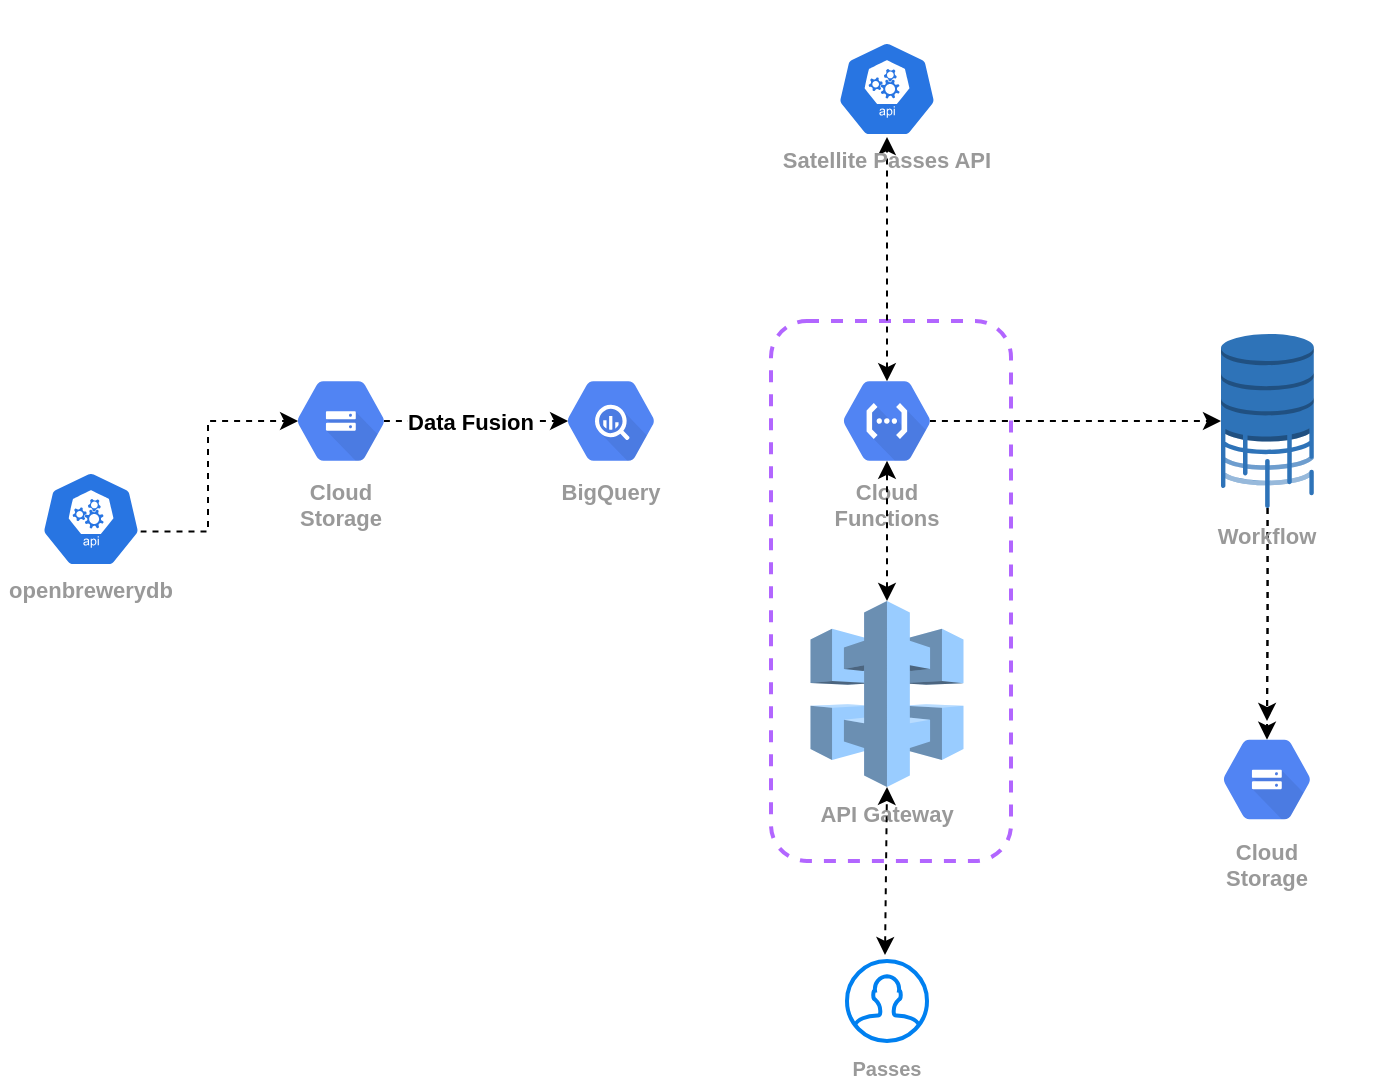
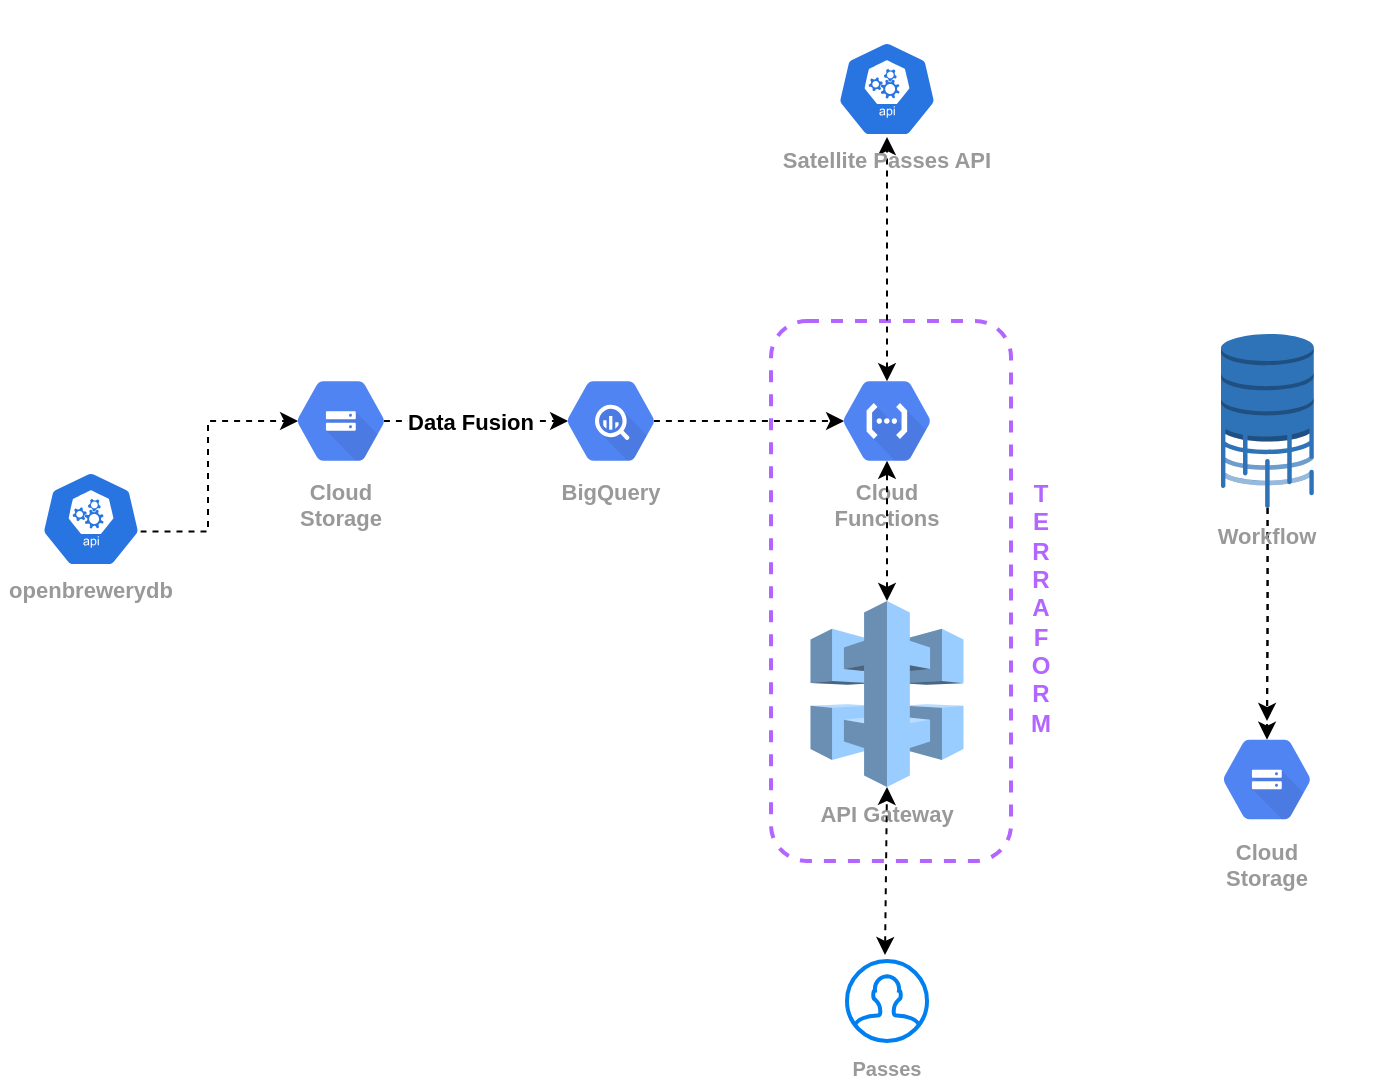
edge "BigQuery" -> "Cloud Functions": added
edge "Cloud Functions" -> "Workflow": removed
node "T E R R A F O R M": added
